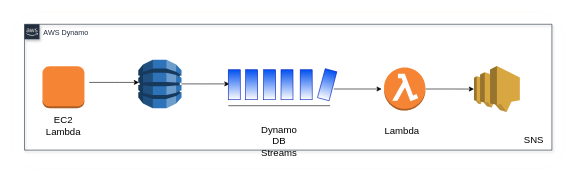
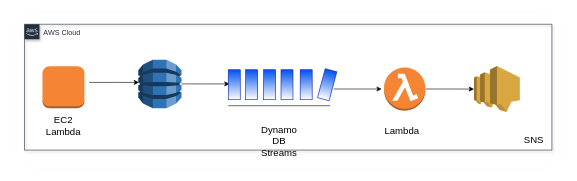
node "AWS Dynamo": label "AWS Dynamo" -> "AWS Cloud"
